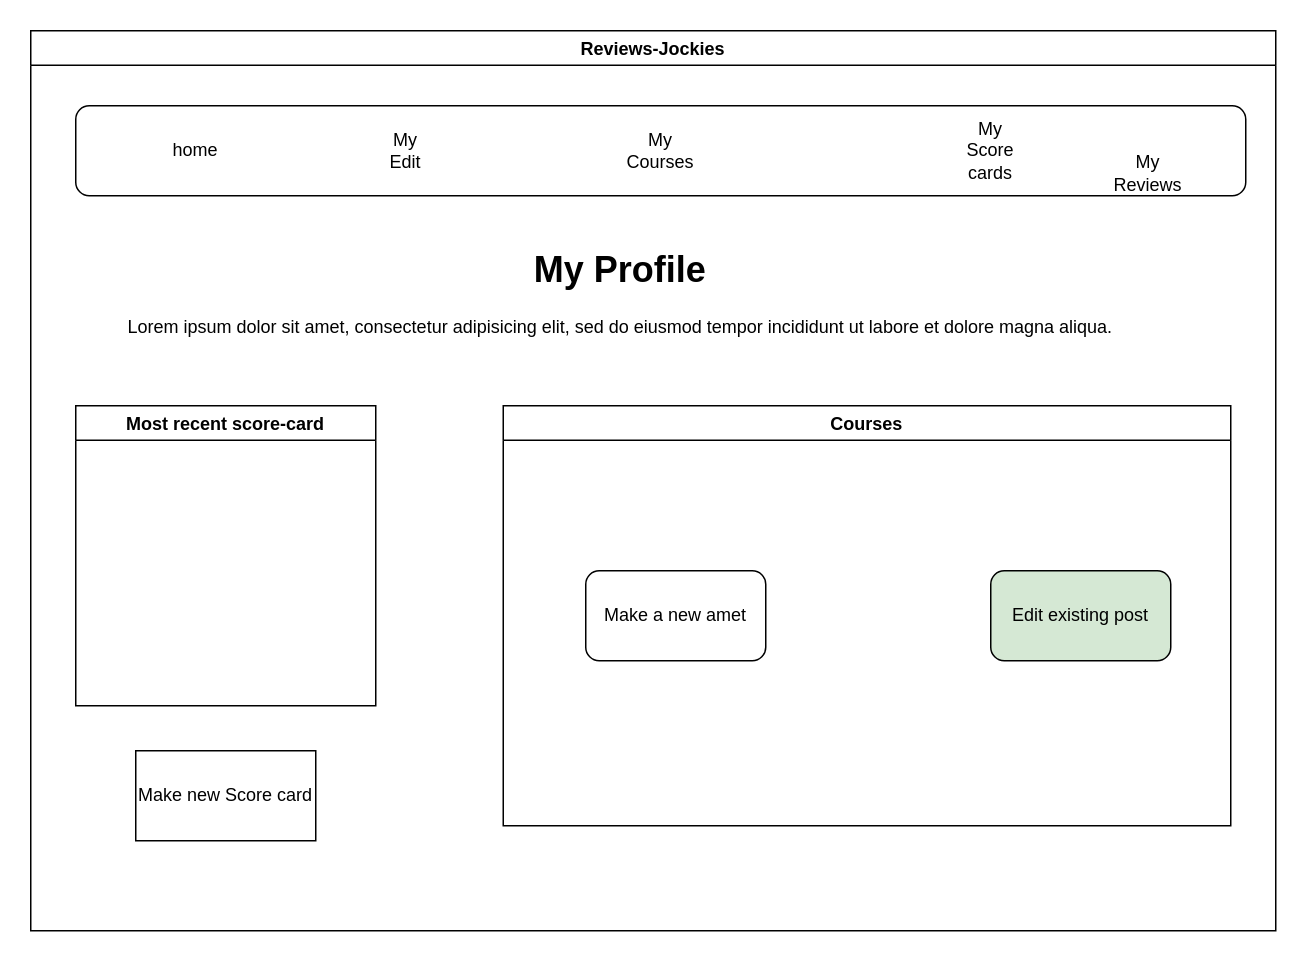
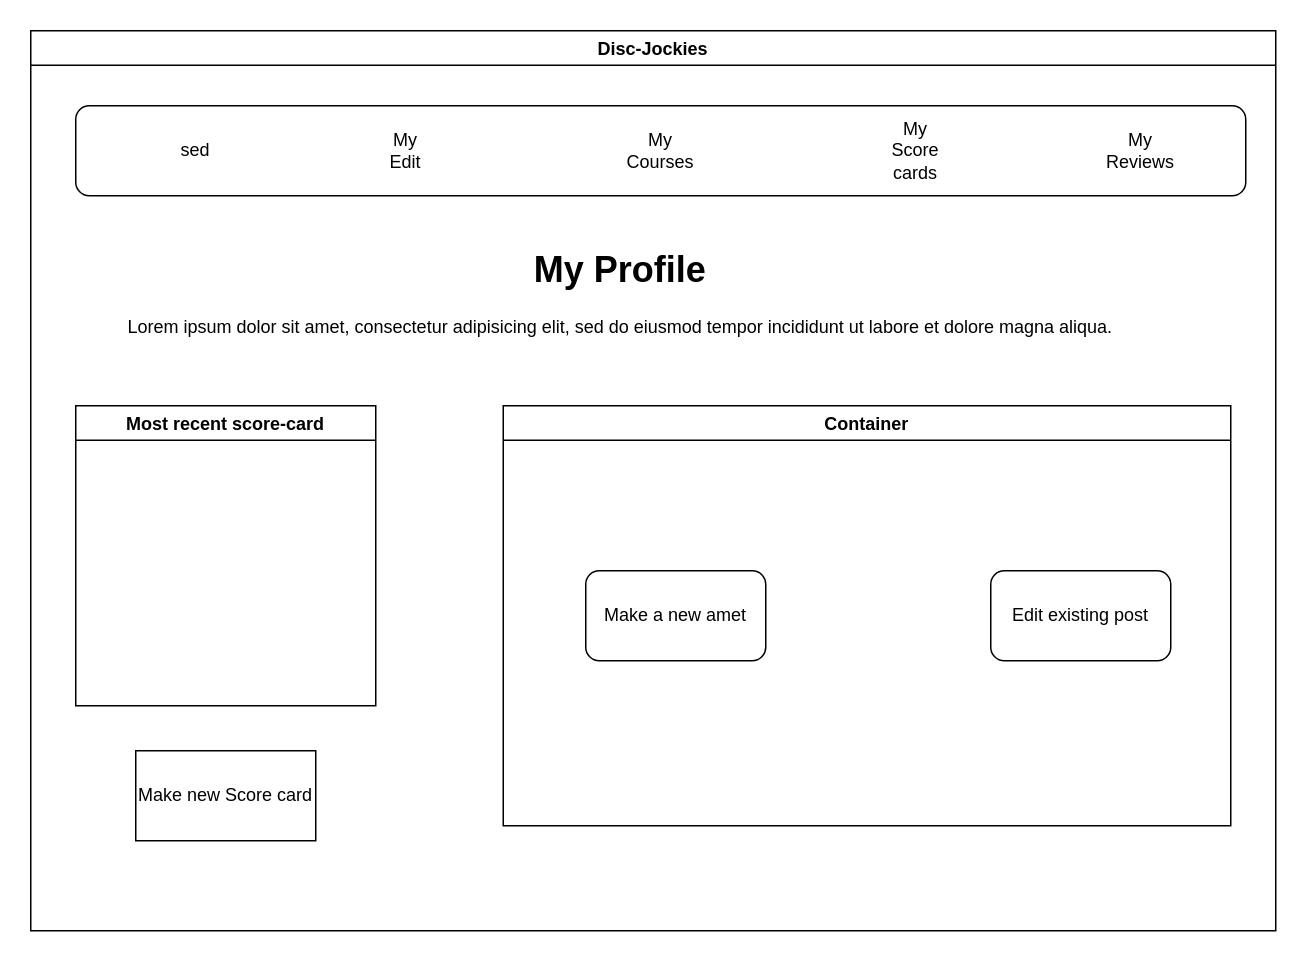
node "Reviews-Jockies": label "Reviews-Jockies" -> "Disc-Jockies"
node "home": label "home" -> "sed"
node "My Score cards": moved (991, 151) -> (916, 151)
node "My Reviews": moved (1148, 173) -> (1141, 151)
node "Courses": label "Courses" -> "Container"
node "Edit existing post": fillcolor #d5e8d4 -> #ffffff
